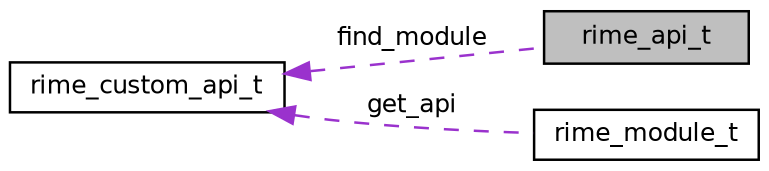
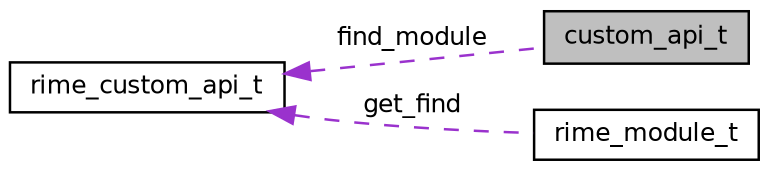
node "rime_api_t": label "rime_api_t" -> "custom_api_t"
edge "rime_module_t" -> "rime_custom_api_t": label " get_api" -> " get_find"
